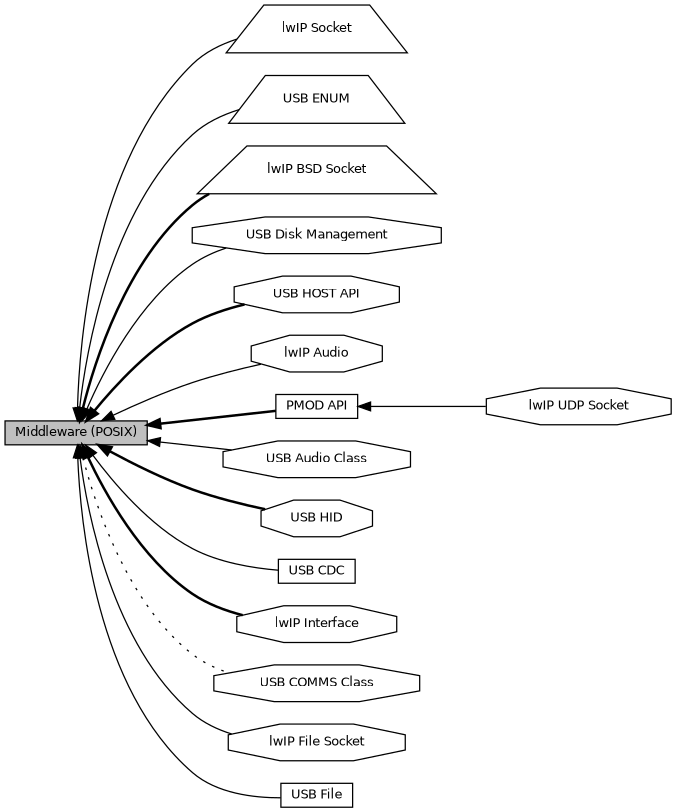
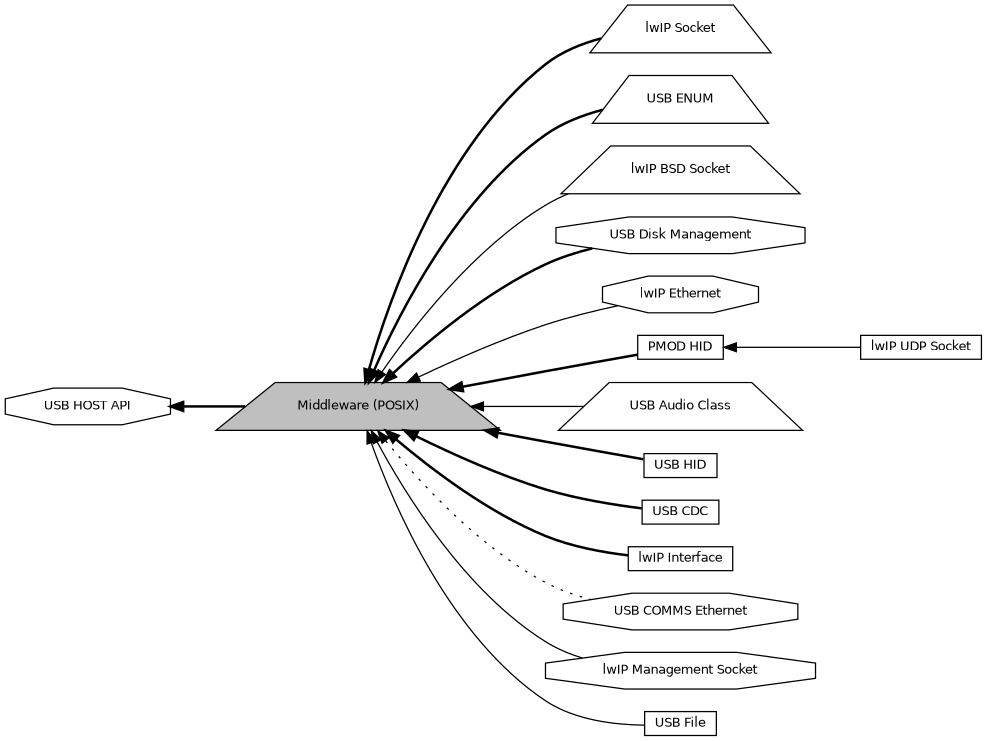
edge "lwIP Socket" -> "Middleware (POSIX)": style solid -> bold
edge "USB ENUM" -> "Middleware (POSIX)": style solid -> bold
edge "lwIP BSD Socket" -> "Middleware (POSIX)": style bold -> solid
edge "USB Disk Management" -> "Middleware (POSIX)": style solid -> bold
edge "USB HOST API" -> "Middleware (POSIX)": reversed
node "lwIP Audio": label "lwIP Audio" -> "lwIP Ethernet"
node "PMOD API": label "PMOD API" -> "PMOD HID"
node "lwIP UDP Socket": shape octagon -> box
node "Middleware (POSIX)": shape box -> trapezium
node "USB Audio Class": shape octagon -> trapezium
node "USB HID": shape octagon -> box
edge "USB CDC" -> "Middleware (POSIX)": style solid -> bold
node "lwIP Interface": shape octagon -> box
node "USB COMMS Class": label "USB COMMS Class" -> "USB COMMS Ethernet"
node "lwIP File Socket": label "lwIP File Socket" -> "lwIP Management Socket"
